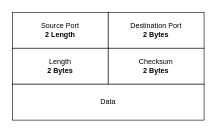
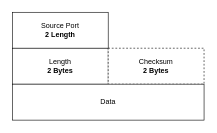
node "Destination Port 2 Bytes": removed
node "Checksum 2 Bytes": style solid -> dashed
